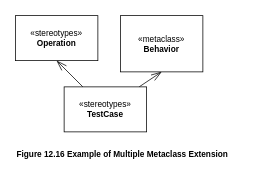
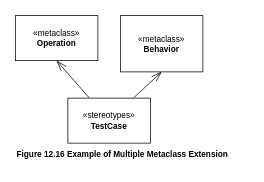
node "«stereotypes» Operation": label "«stereotypes» Operation" -> "«metaclass» Operation"
node "«stereotypes» TestCase": moved (105, 109) -> (109, 120)
